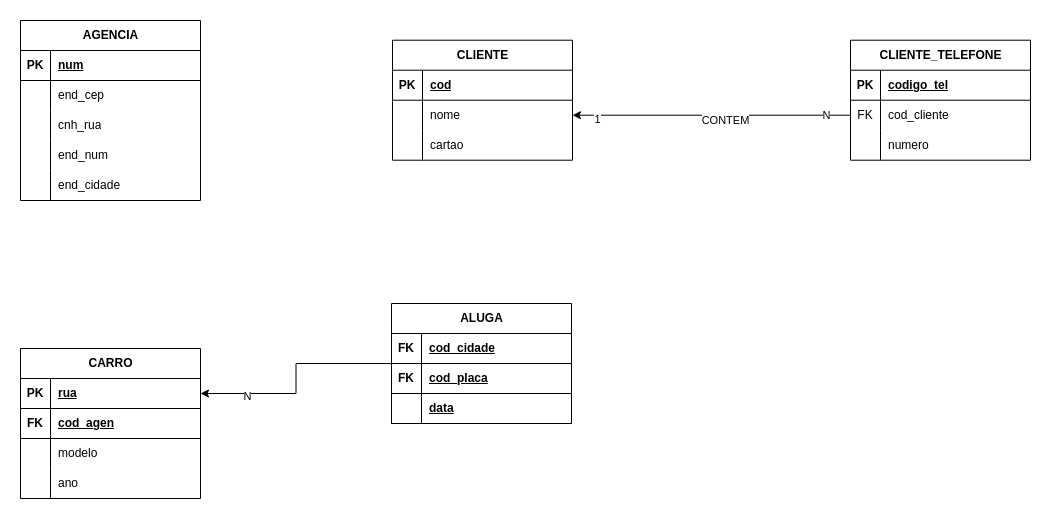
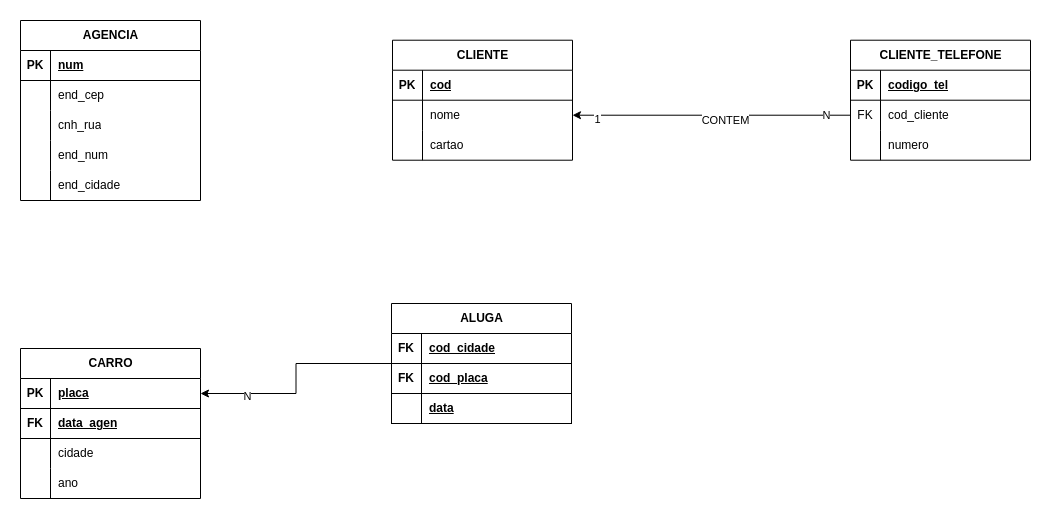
node "rua": label "rua" -> "placa"
node "cod_agen": label "cod_agen" -> "data_agen"
node "modelo": label "modelo" -> "cidade"
